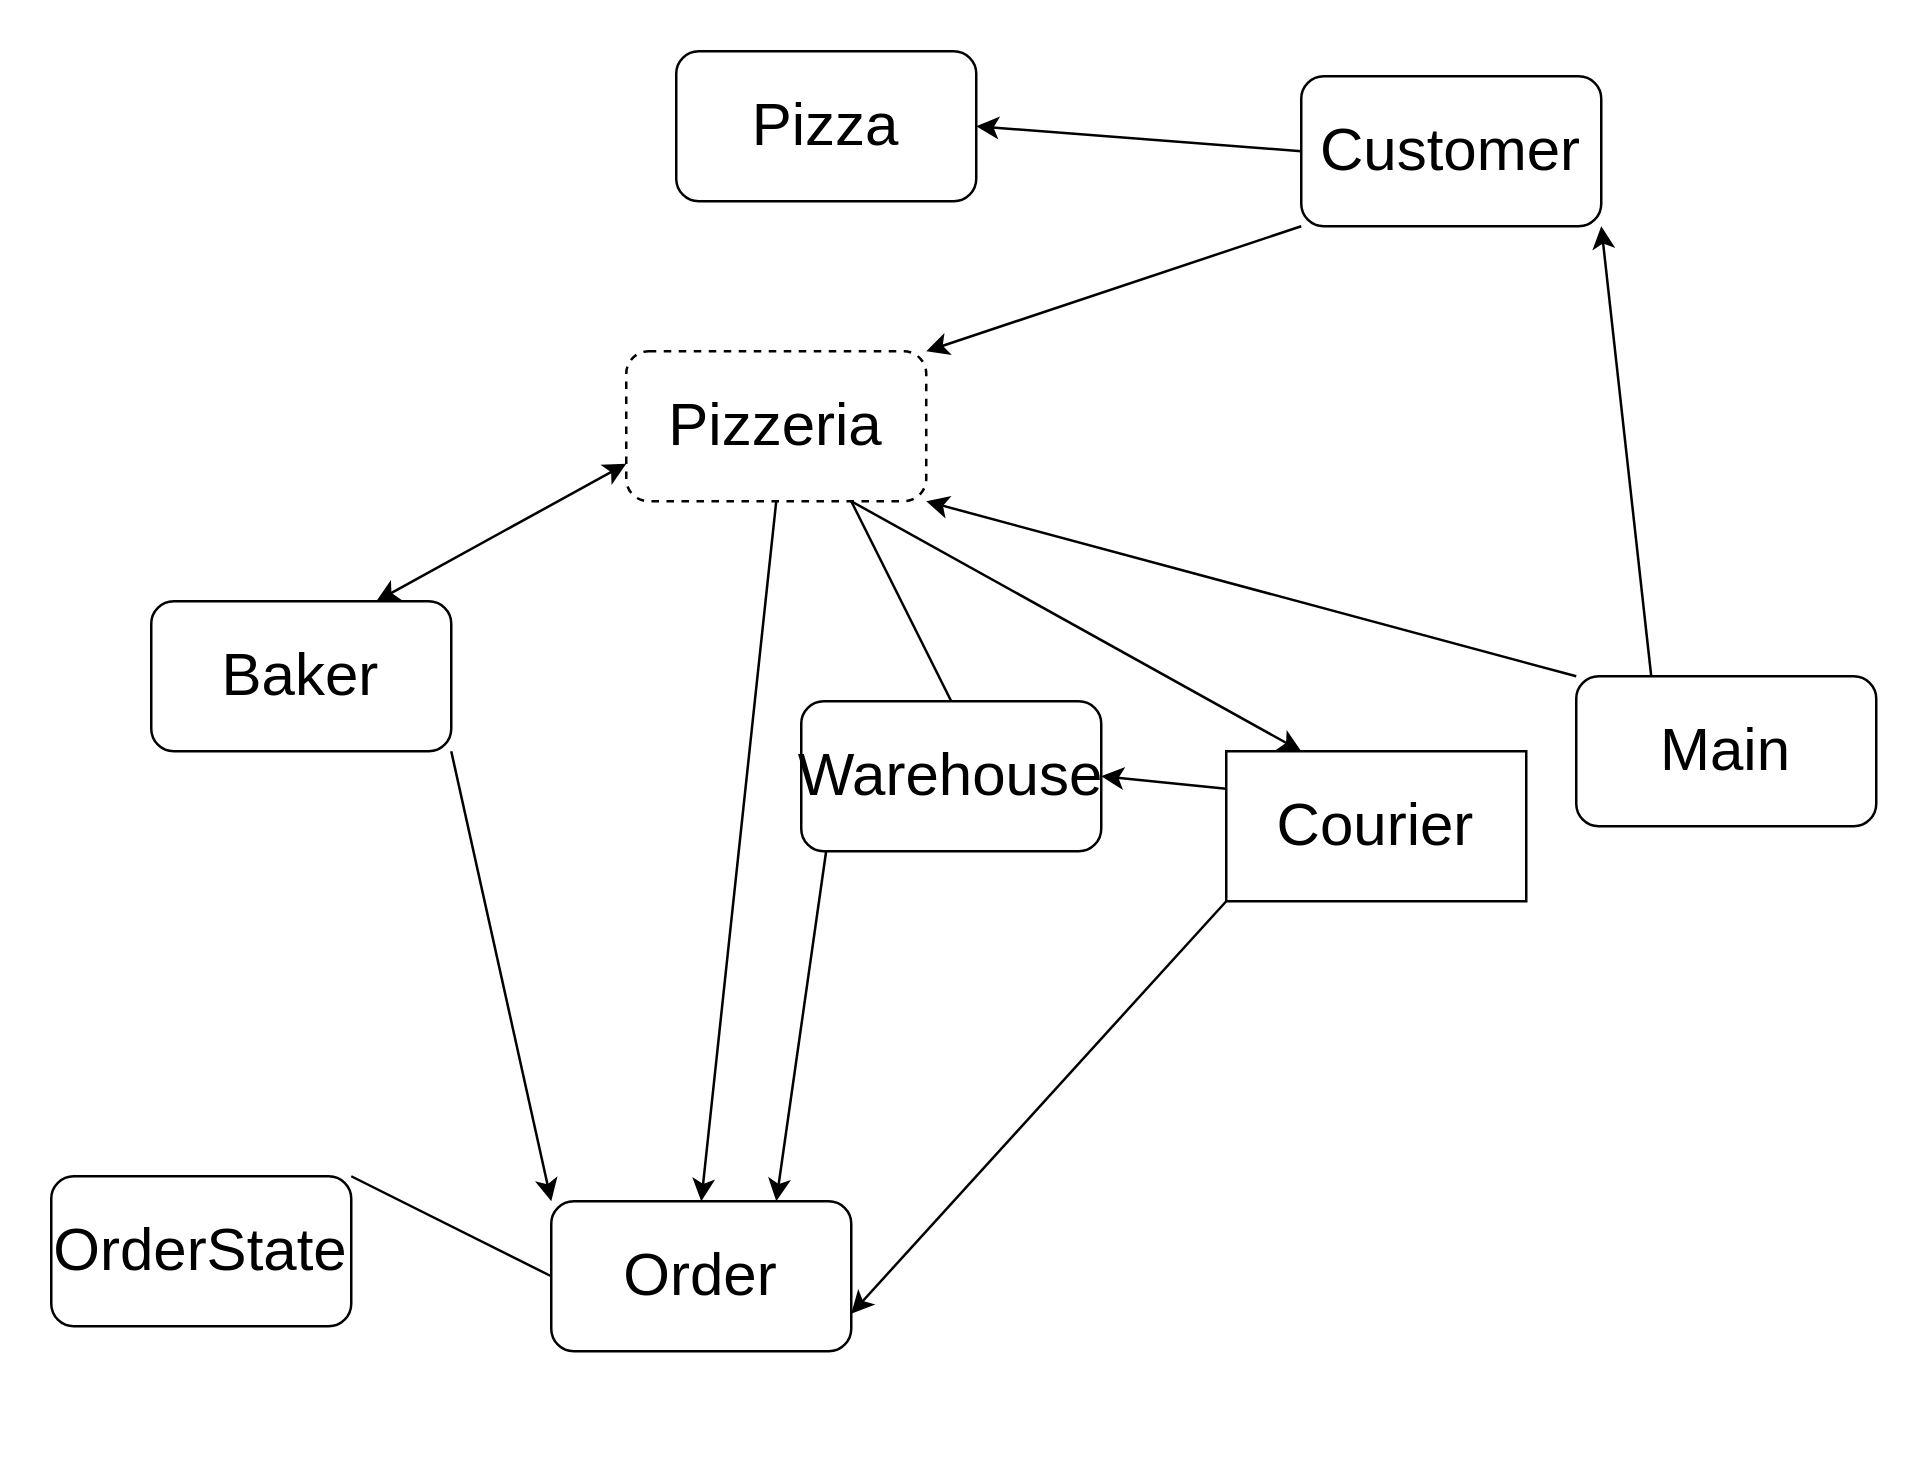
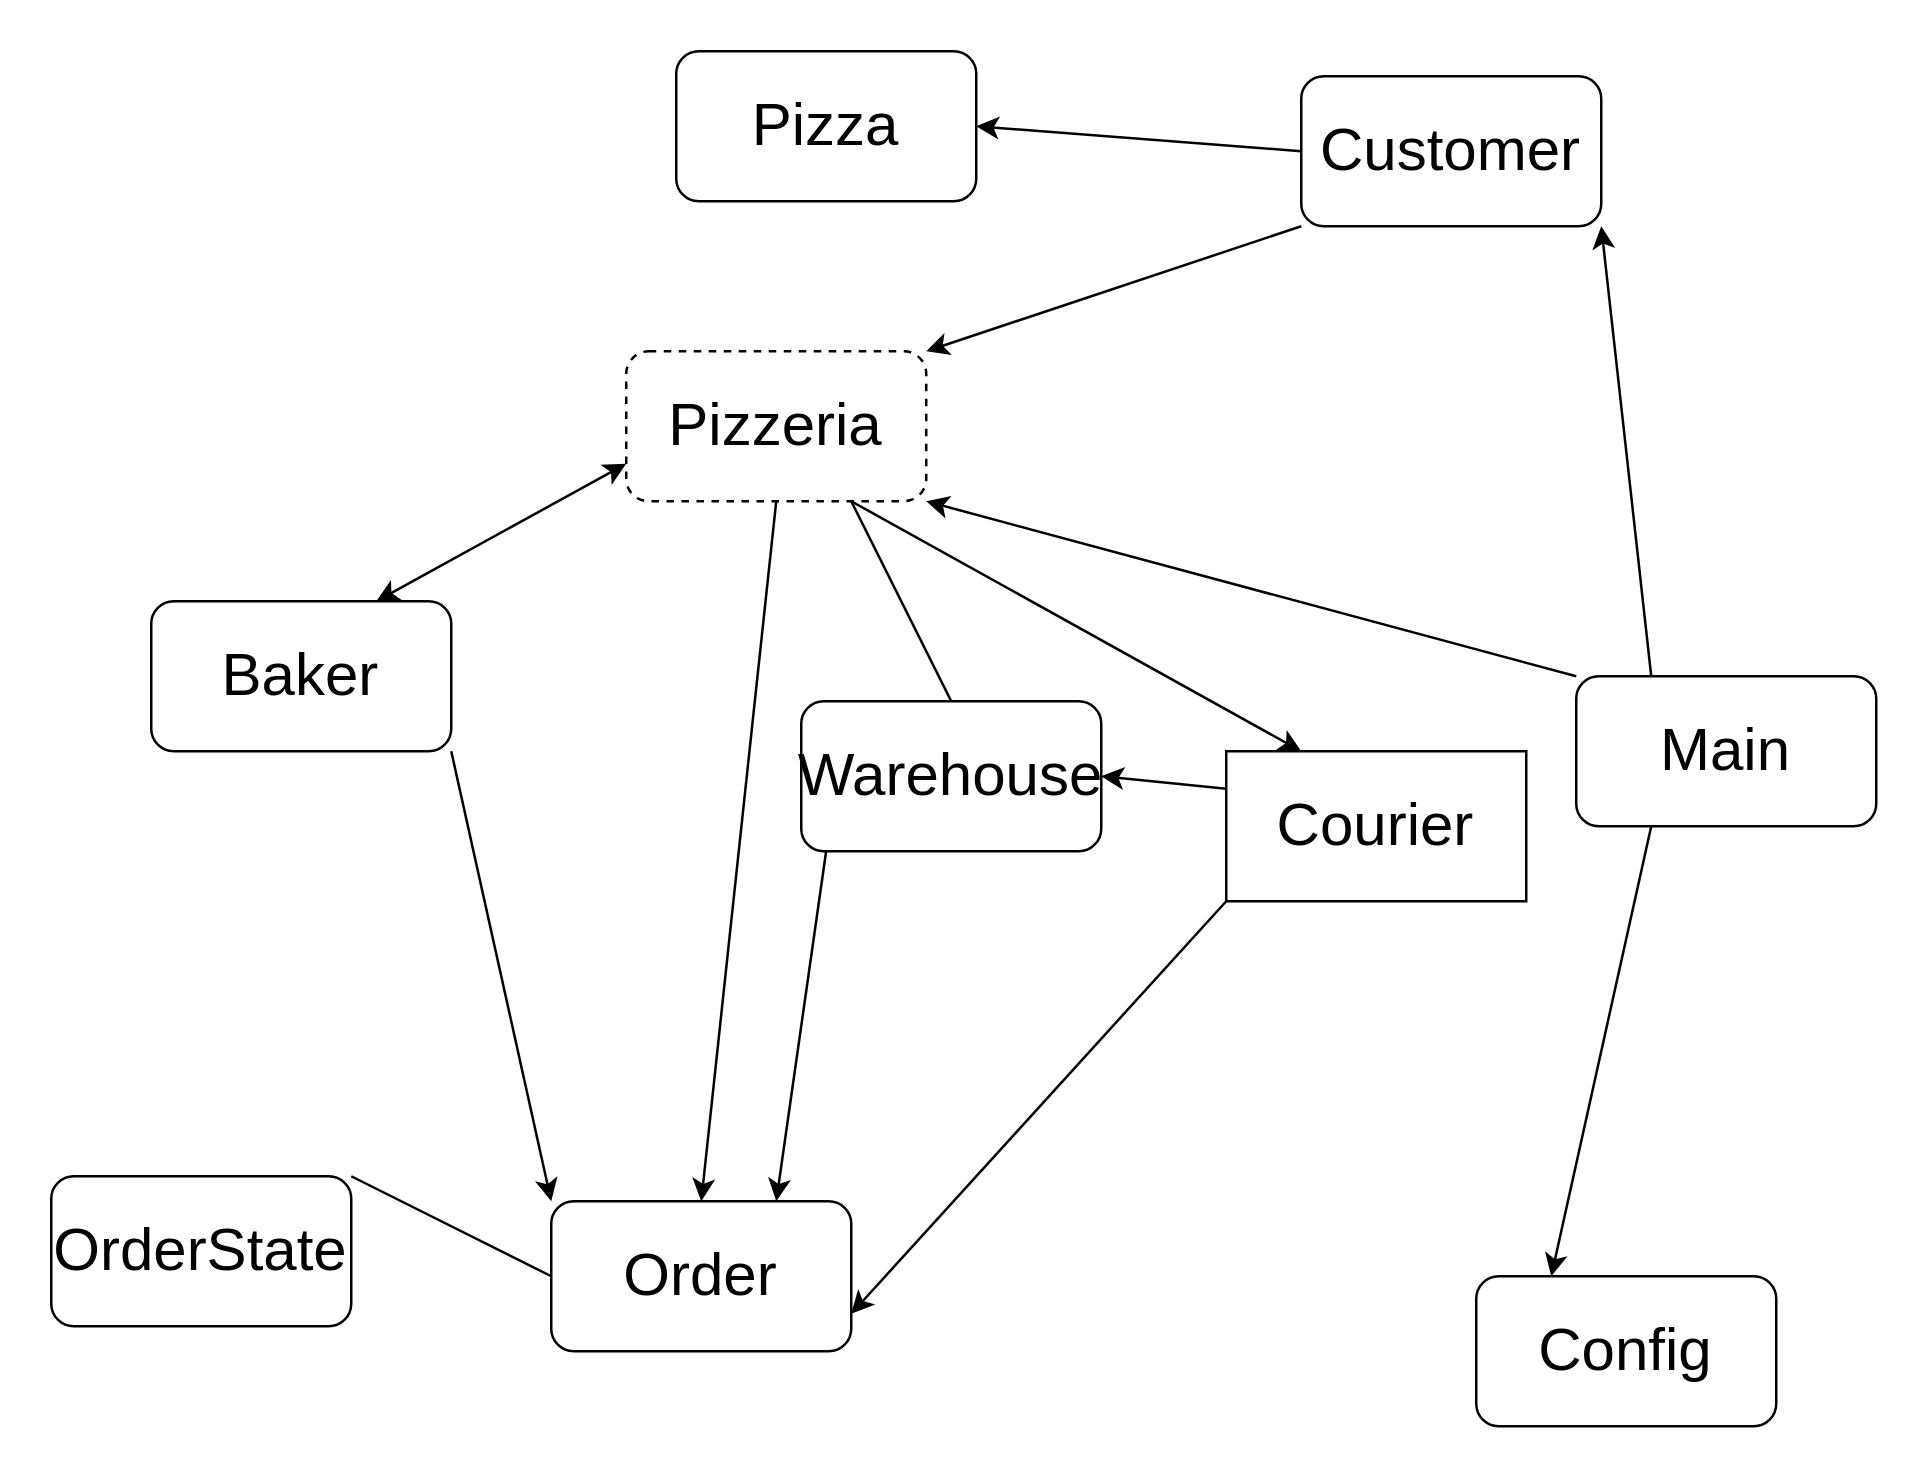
edge "Main" -> "Config": added
node "Config": added
